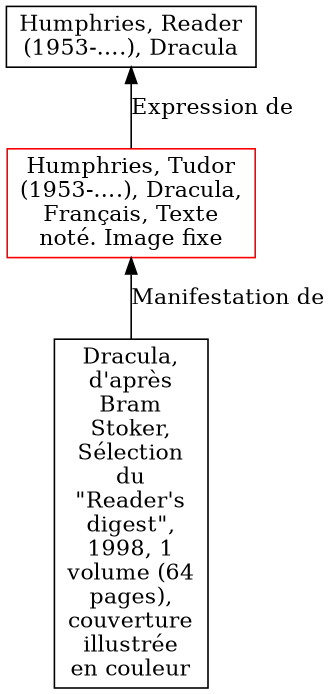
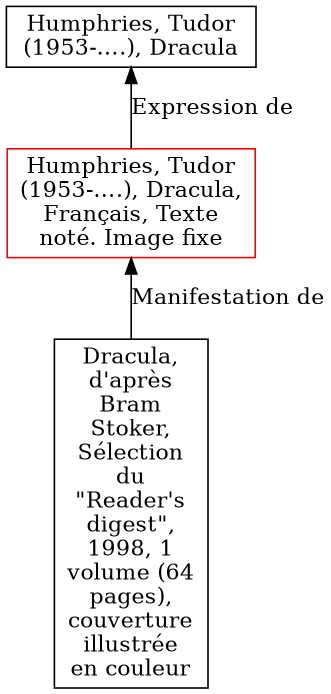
node "Humphries, Reader (1953-….), Dracula": label "Humphries, Reader (1953-….), Dracula" -> "Humphries, Tudor (1953-….), Dracula"
